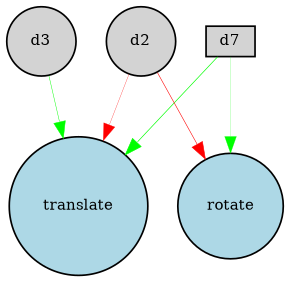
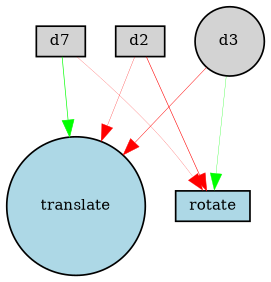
node "d2": shape circle -> box
edge "d7" -> "rotate": color green -> red
edge "d3" -> "translate": color green -> red
edge "d3" -> "rotate": added
node "rotate": shape circle -> box
